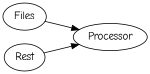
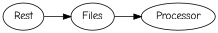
edge "Rest" -> "Processor": now "Rest" -> "Files"
